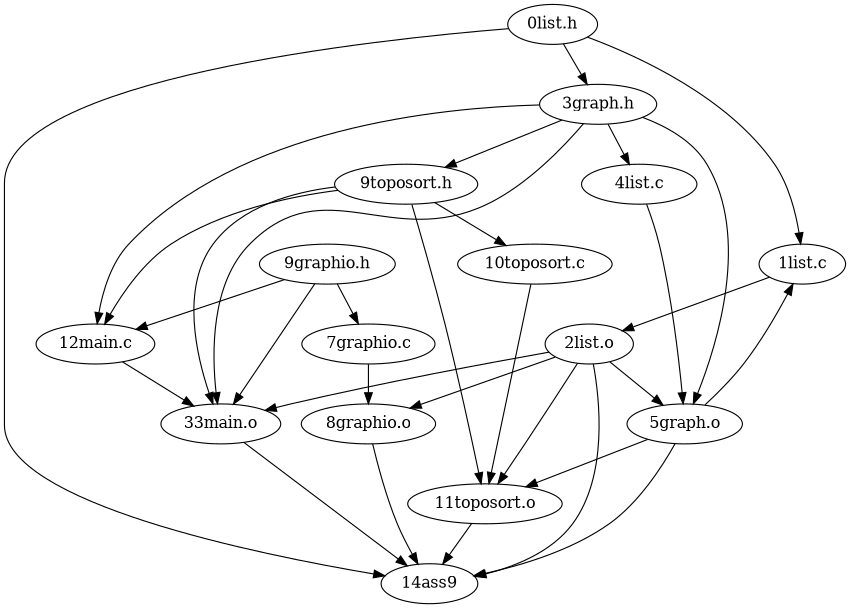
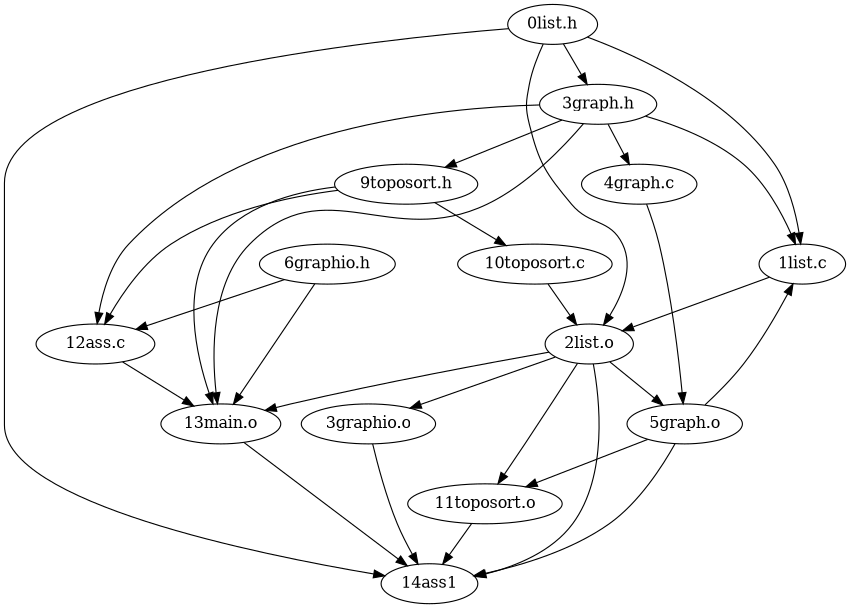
node "4list.c": label "4list.c" -> "4graph.c"
edge "0list.h" -> "2list.o": added
edge "3graph.h" -> "5graph.o": now "3graph.h" -> "1list.c"
node "9graphio.h": label "9graphio.h" -> "6graphio.h"
edge "9toposort.h" -> "11toposort.o": removed
node "12main.c": label "12main.c" -> "12ass.c"
node "7graphio.c": removed
edge "10toposort.c" -> "11toposort.o": now "10toposort.c" -> "2list.o"
node "33main.o": label "33main.o" -> "13main.o"
node "8graphio.o": label "8graphio.o" -> "3graphio.o"
node "14ass9": label "14ass9" -> "14ass1"
